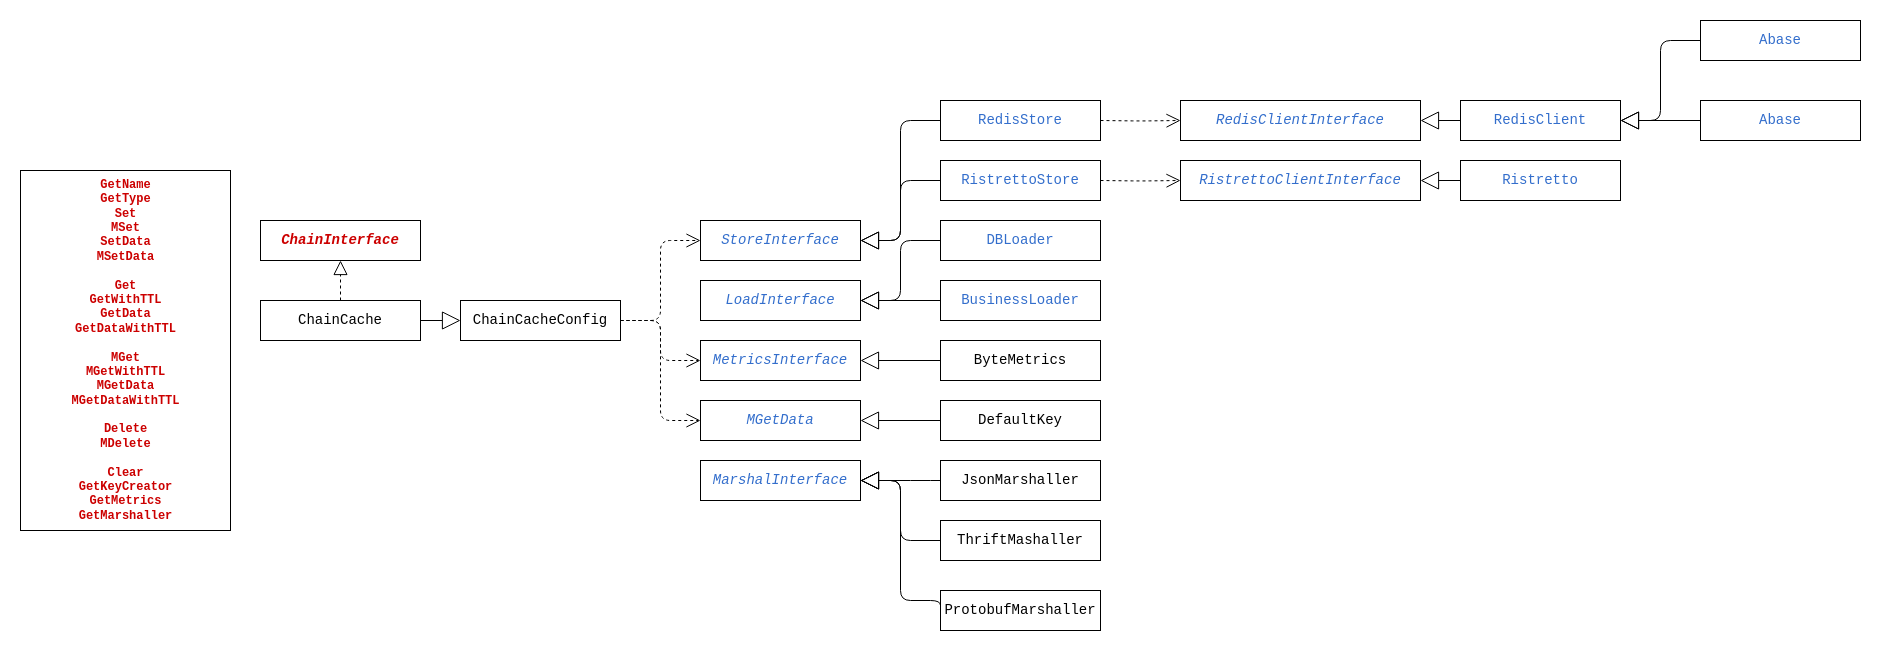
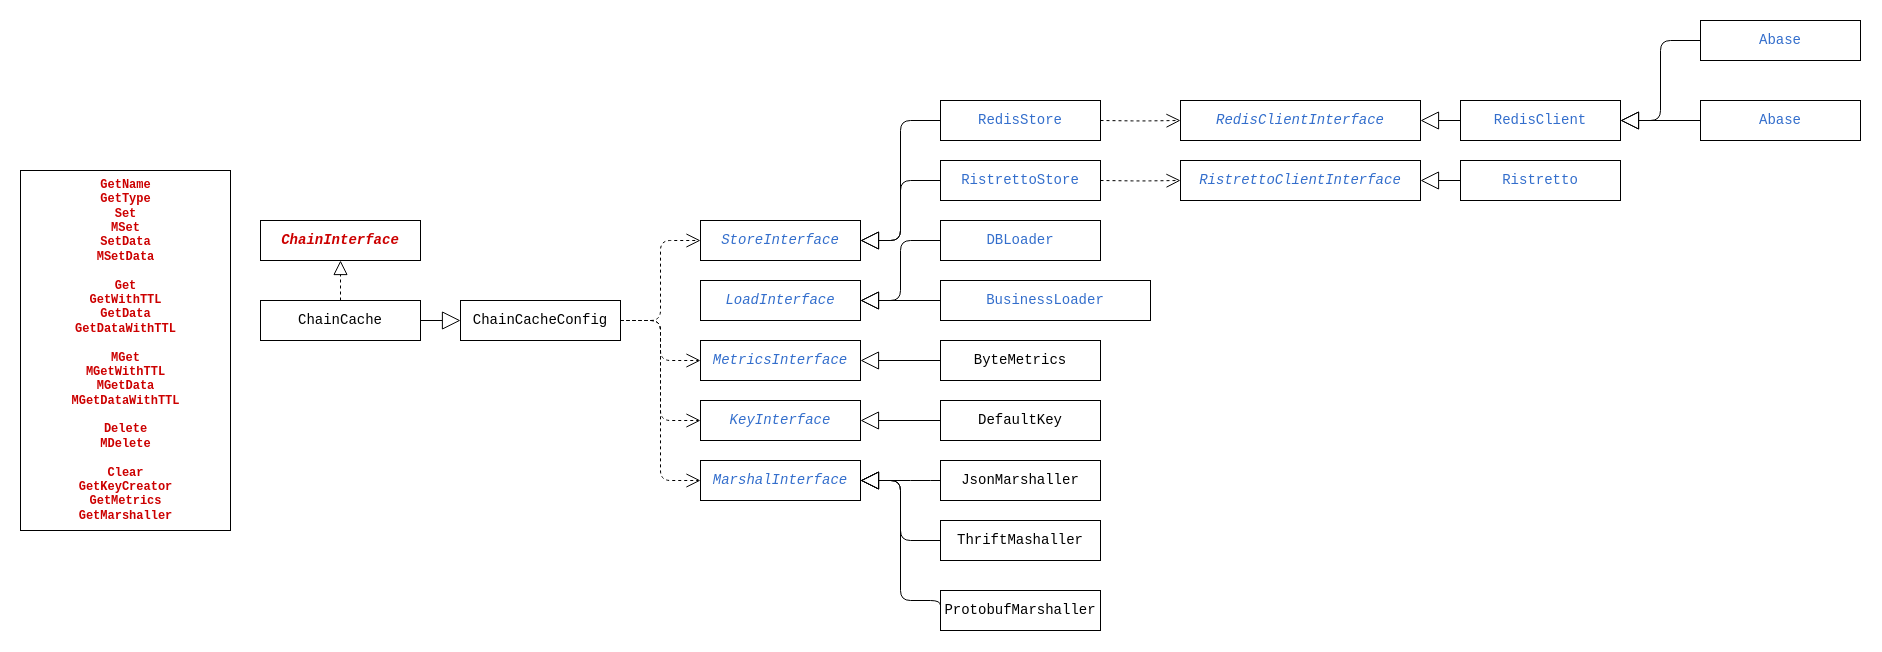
node "BusinessLoader": size 160x40 -> 210x40
node "MGetData": label "MGetData" -> "KeyInterface"
edge "ChainCacheConfig" -> "MarshalInterface": added
